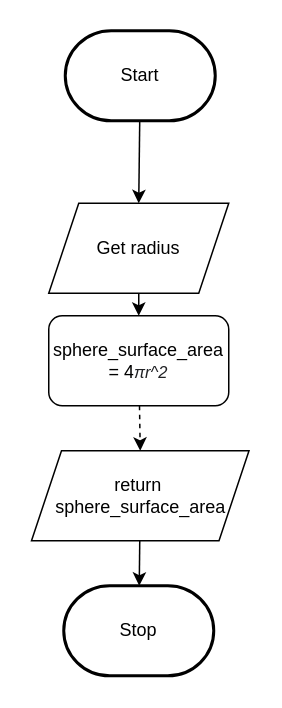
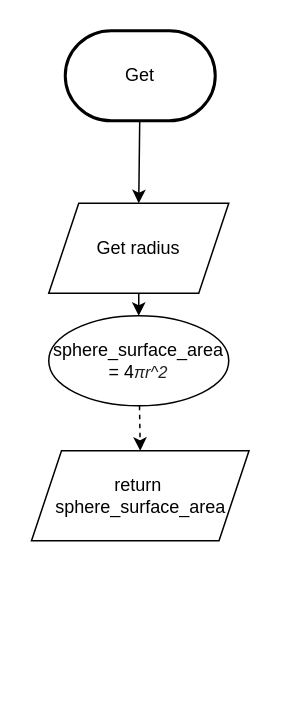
node "Start": label "Start" -> "Get"
node "sphere_surface_area = 4πr^2": shape rounded rectangle -> ellipse
edge "return sphere_surface_area" -> "Stop": removed
node "Stop": removed
